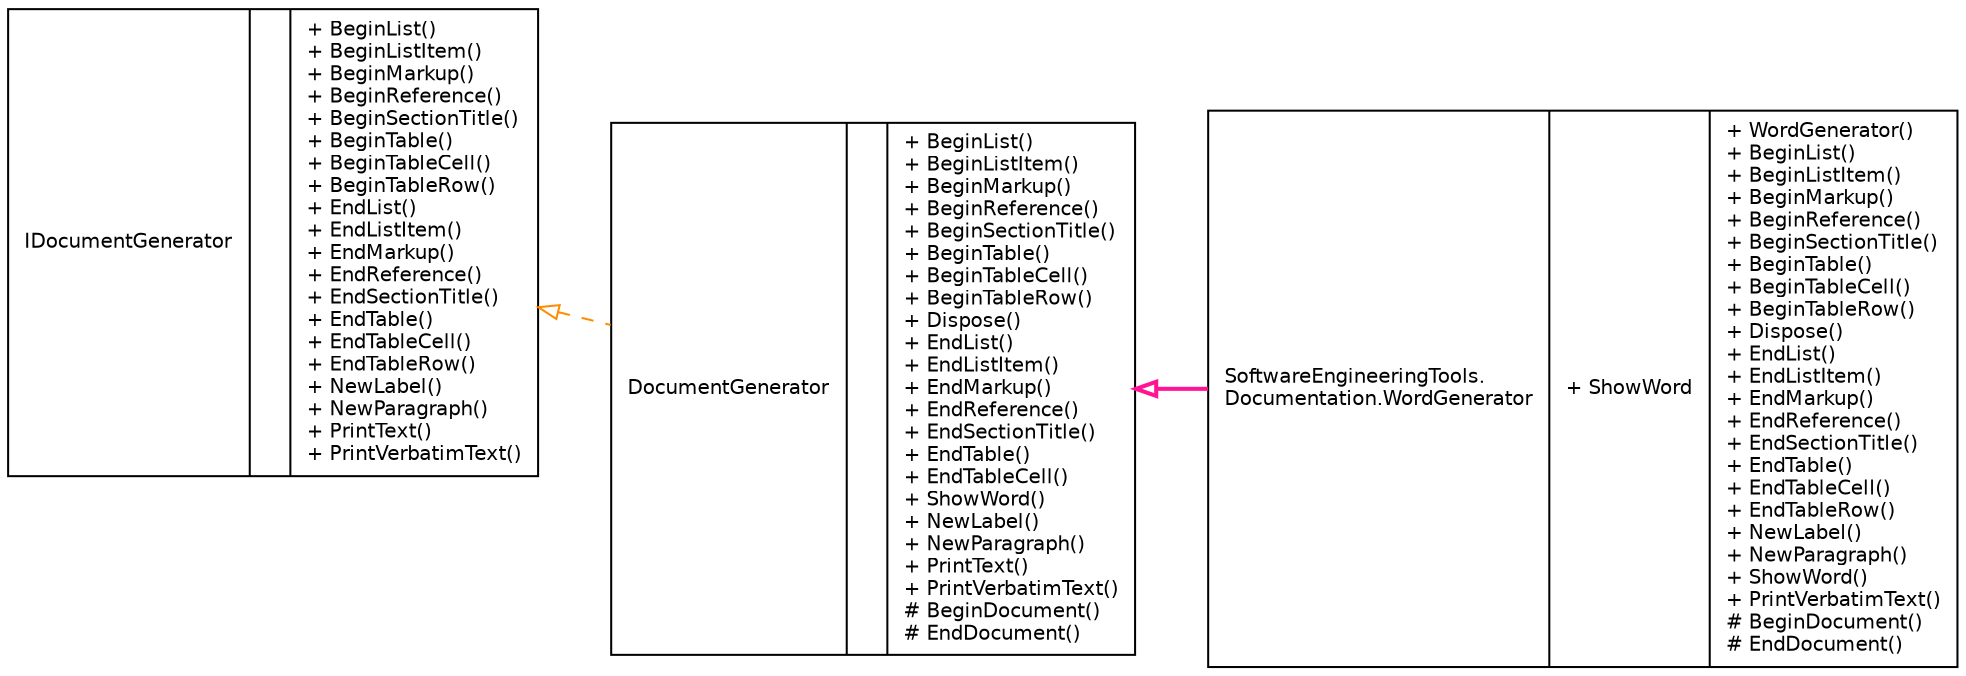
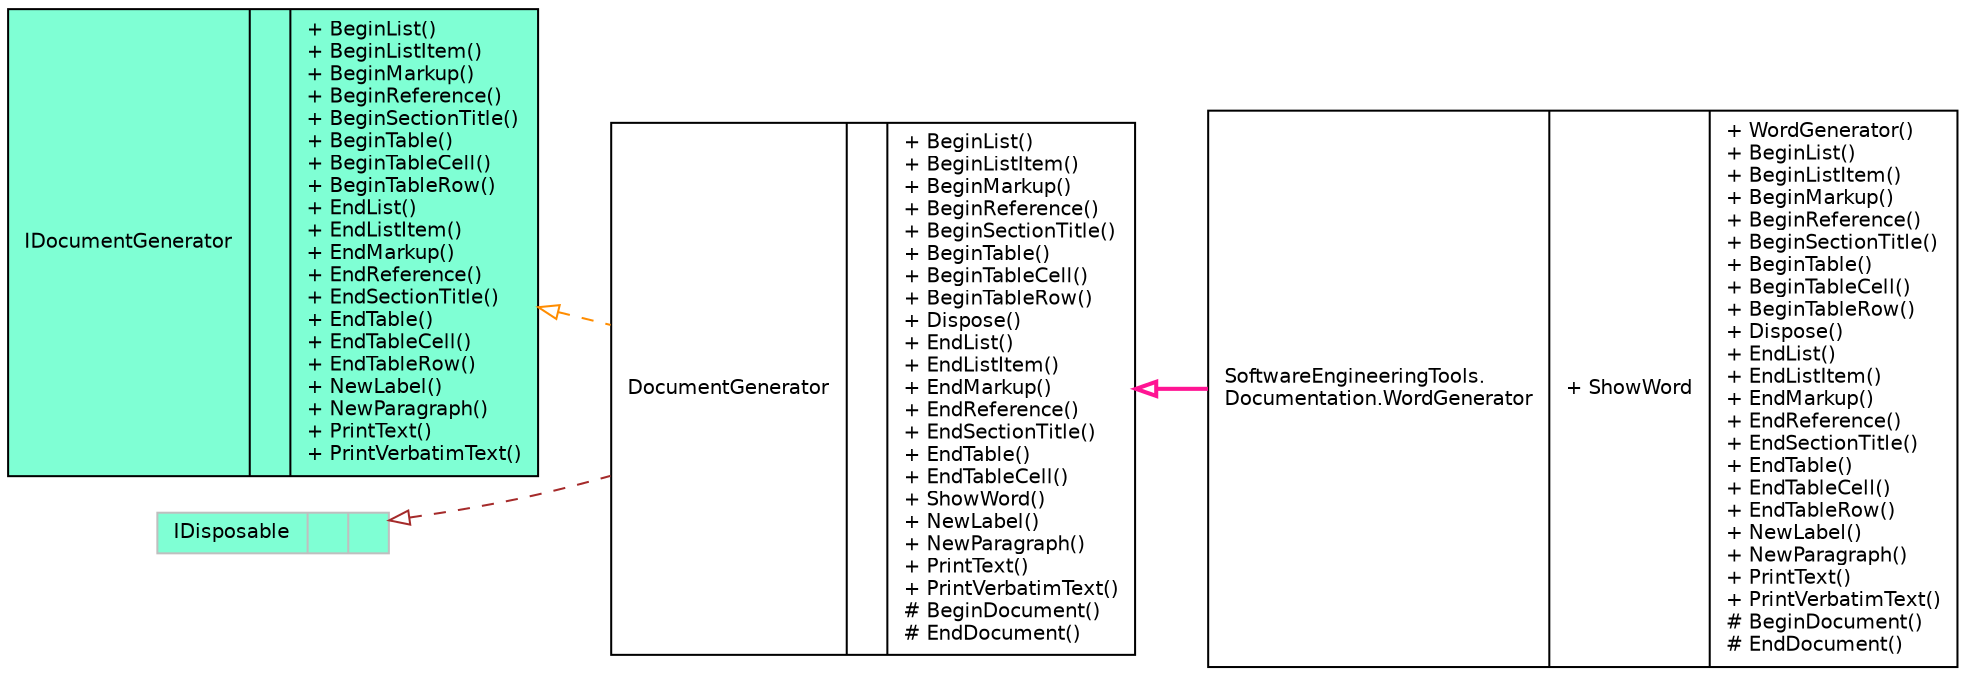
node "IDocumentGenerator": fillcolor white -> aquamarine
node "IDisposable": added
node "SoftwareEngineeringTools.": text "+ ShowWord()" -> "+ PrintText()"
